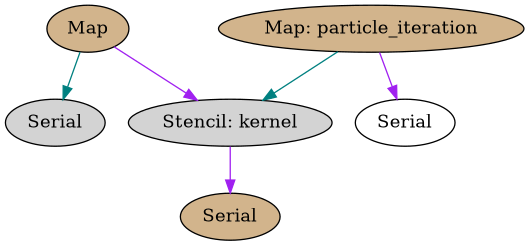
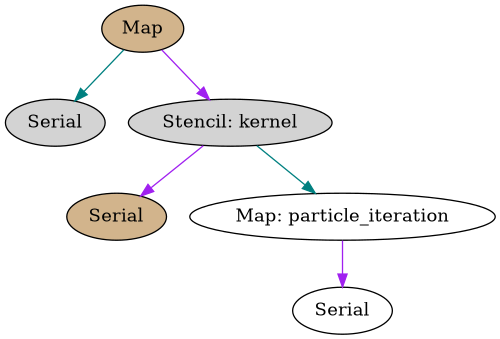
node "Map: particle_iteration": fillcolor tan -> white
edge "Map: particle_iteration" -> "Stencil: kernel": reversed
